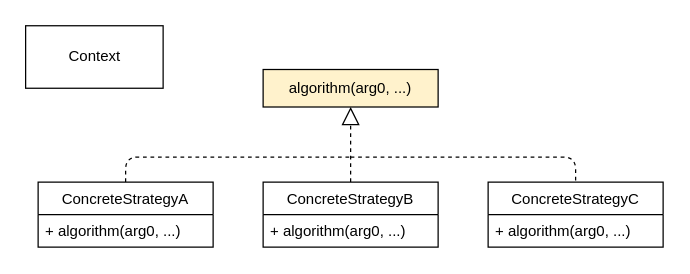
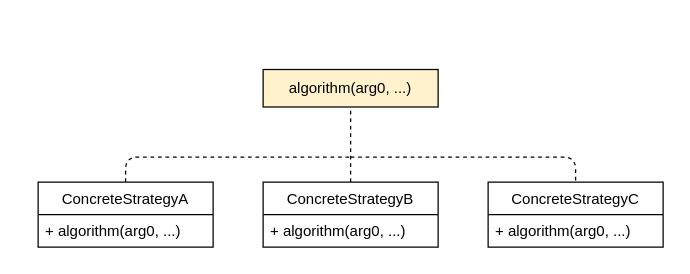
node "Context": removed
edge "ConcreteStrategyB" -> "algorithm(arg0, ...)": arrowhead block -> none
